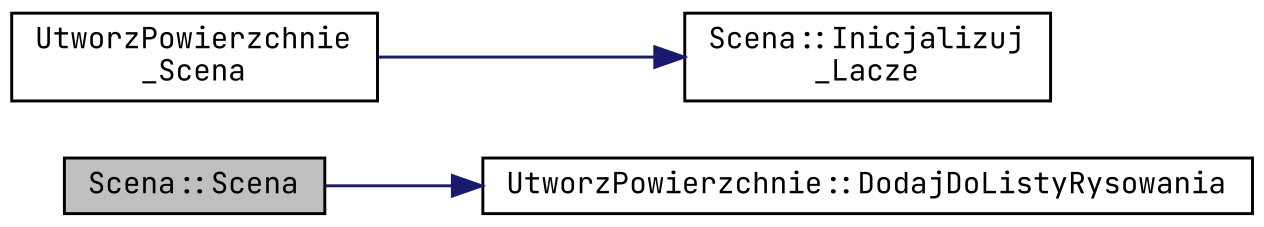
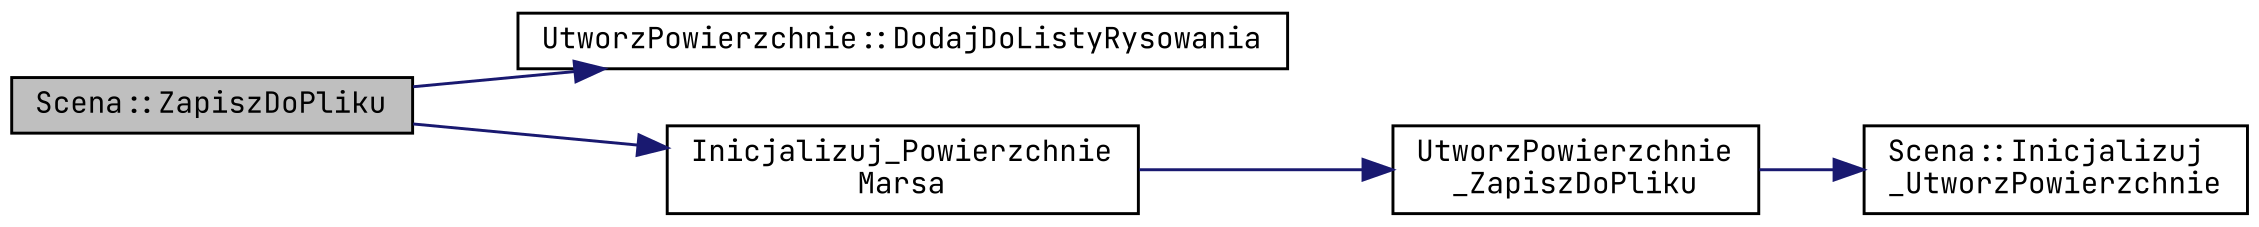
node "UtworzPowierzchnie _Scena": label "UtworzPowierzchnie _Scena" -> "UtworzPowierzchnie _ZapiszDoPliku"
node "Scena::Inicjalizuj _Lacze": label "Scena::Inicjalizuj _Lacze" -> "Scena::Inicjalizuj _UtworzPowierzchnie"
node "Inicjalizuj_Powierzchnie Marsa": added
node "Scena::Scena": label "Scena::Scena" -> "Scena::ZapiszDoPliku"
